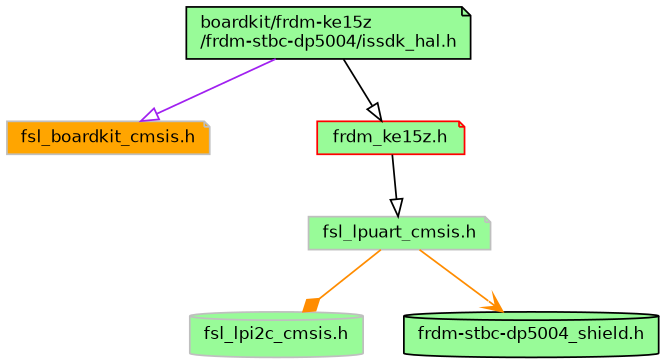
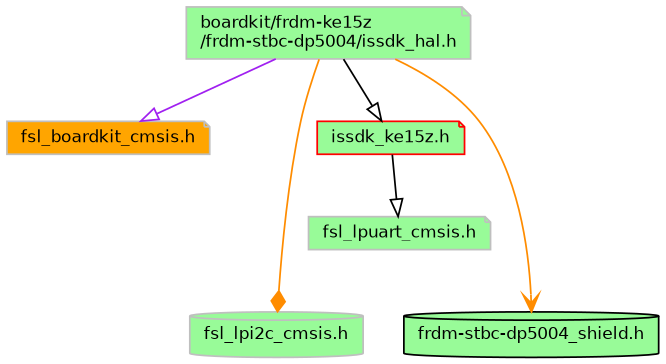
node "boardkit/frdm-ke15z /frdm-stbc-dp5004/issdk_hal.h": color black -> grey75
node "frdm_ke15z.h": label "frdm_ke15z.h" -> "issdk_ke15z.h"
edge "fsl_lpuart_cmsis.h" -> "fsl_lpi2c_cmsis.h": now "boardkit/frdm-ke15z /frdm-stbc-dp5004/issdk_hal.h" -> "fsl_lpi2c_cmsis.h"
edge "fsl_lpuart_cmsis.h" -> "frdm-stbc-dp5004_shield.h": now "boardkit/frdm-ke15z /frdm-stbc-dp5004/issdk_hal.h" -> "frdm-stbc-dp5004_shield.h"
